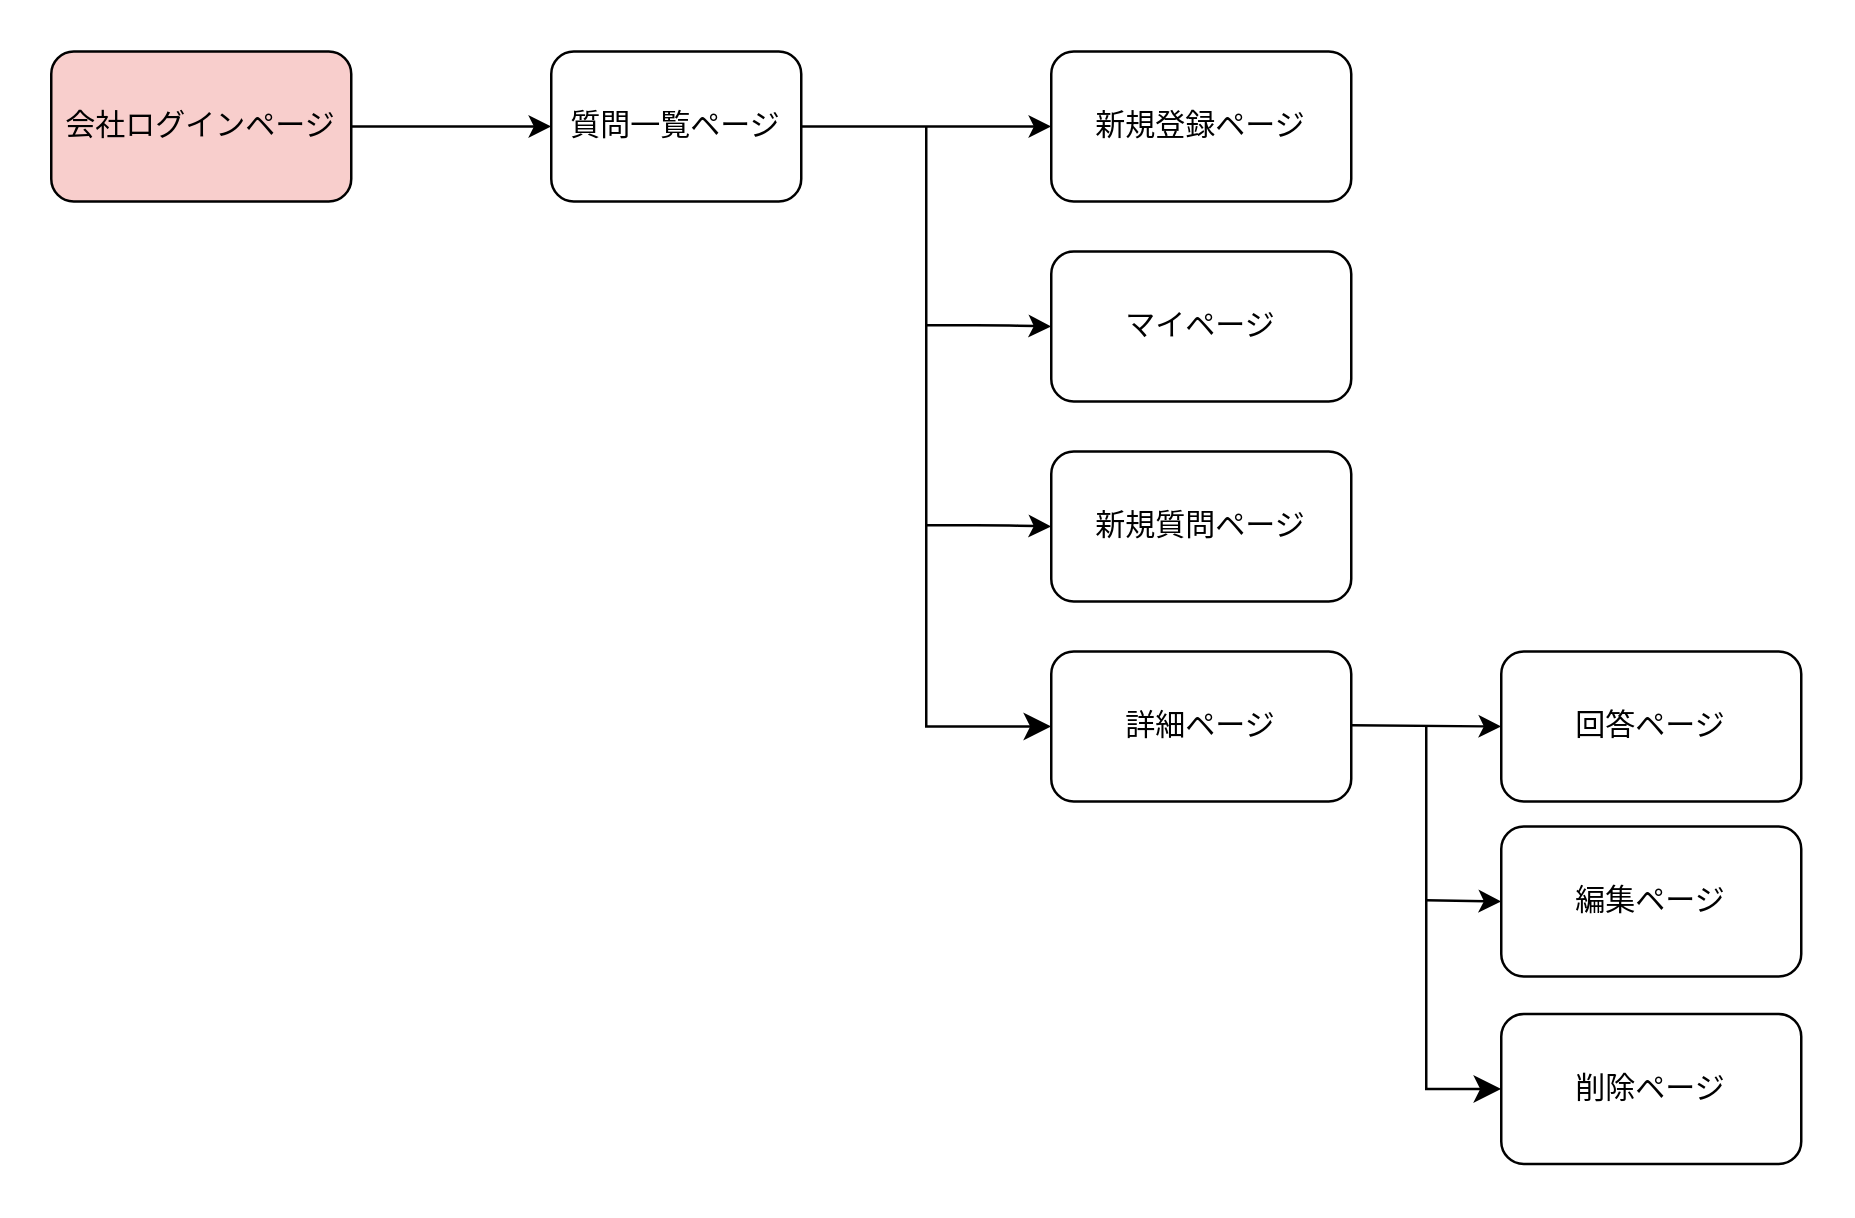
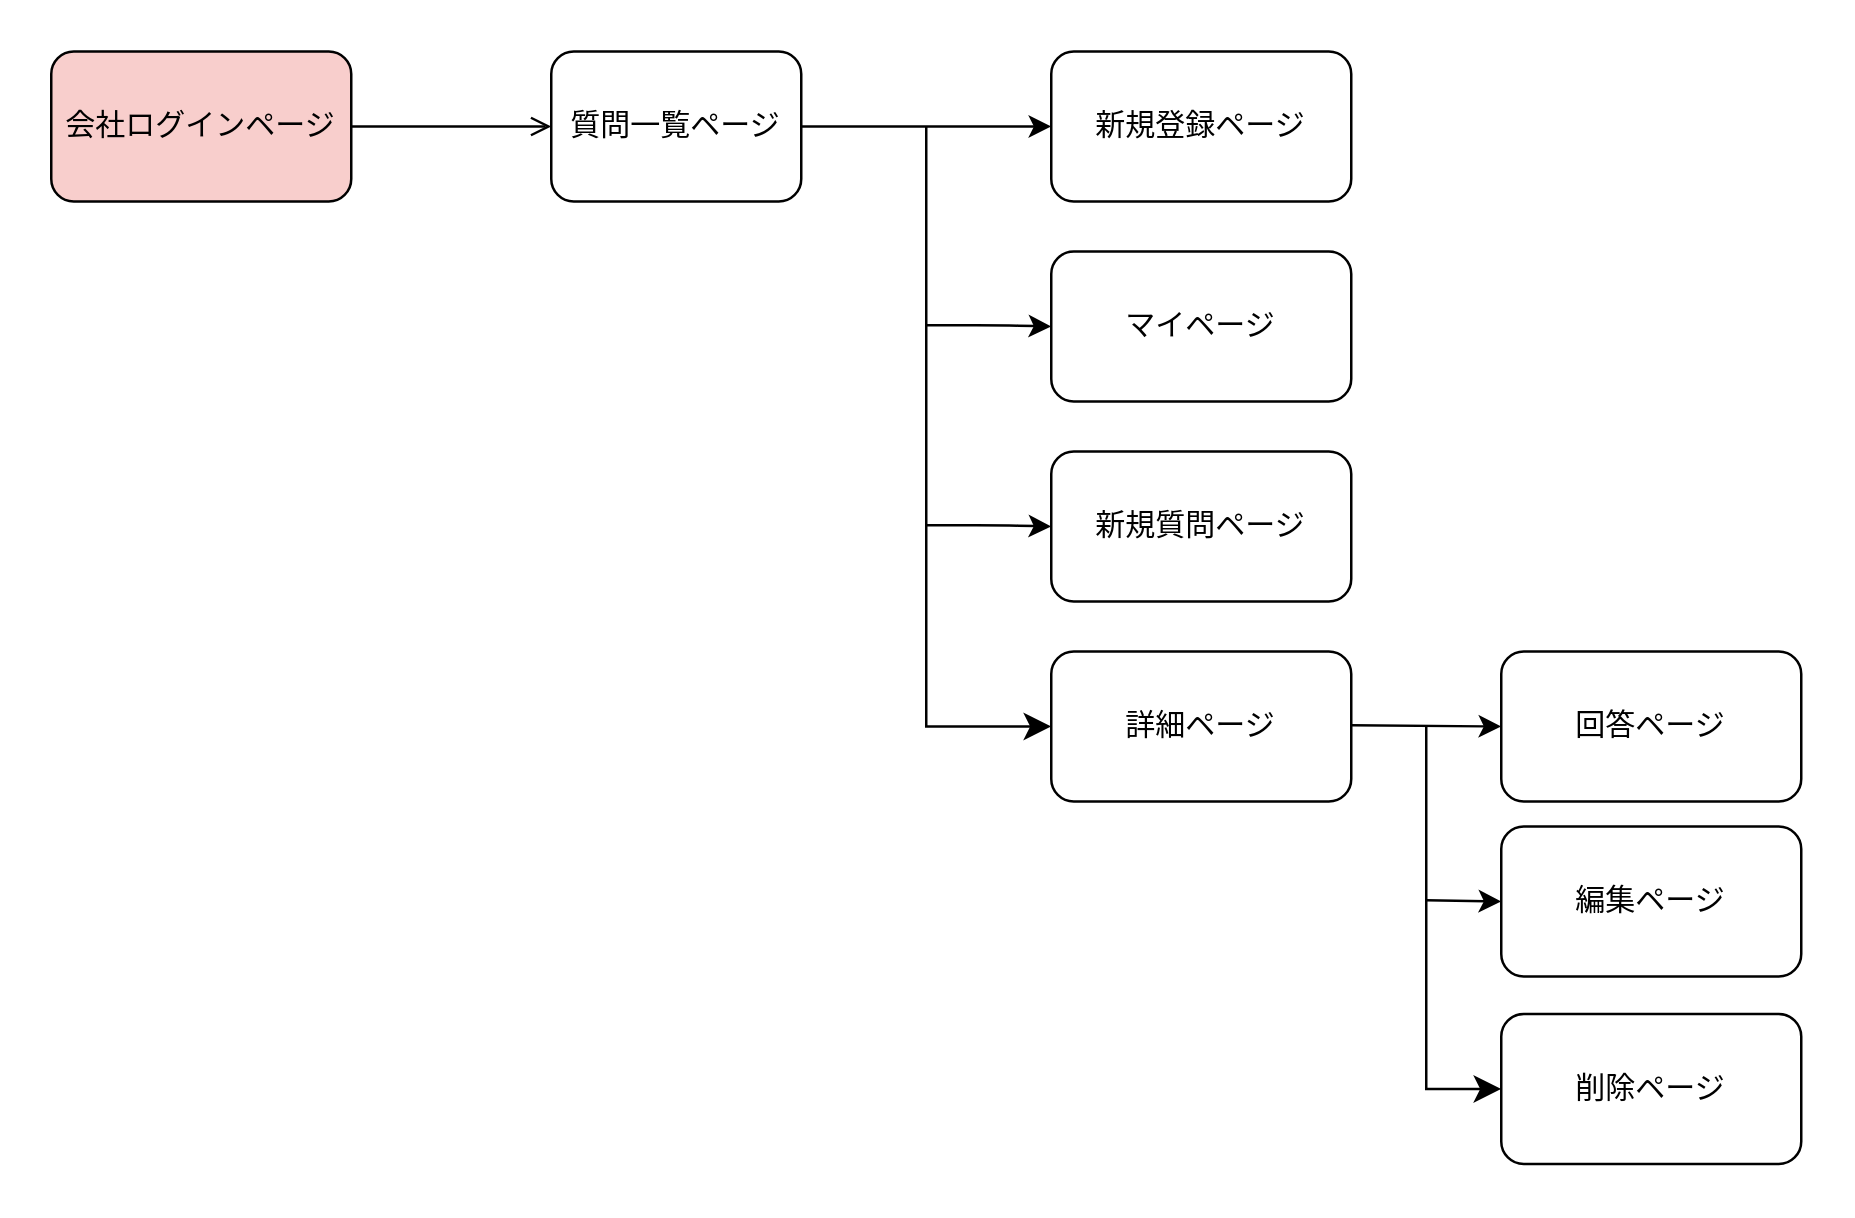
edge "会社ログインページ" -> "質問一覧ページ": arrowhead classic -> open
